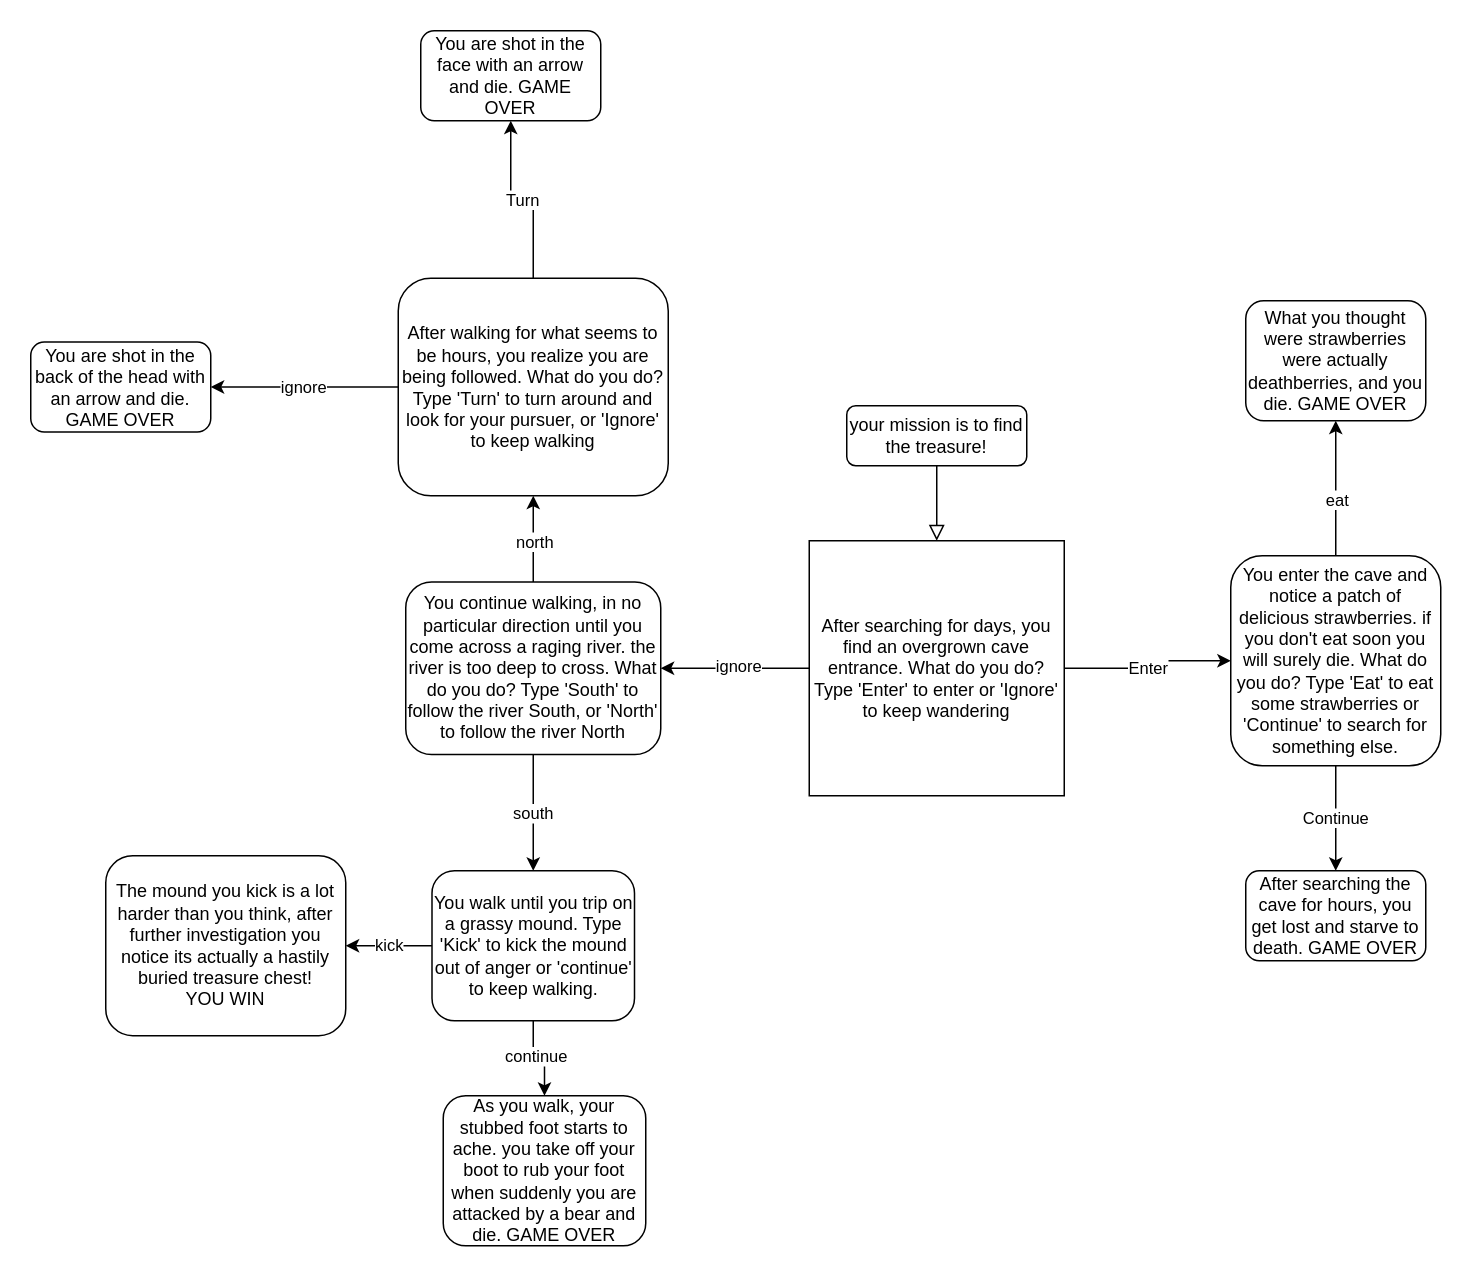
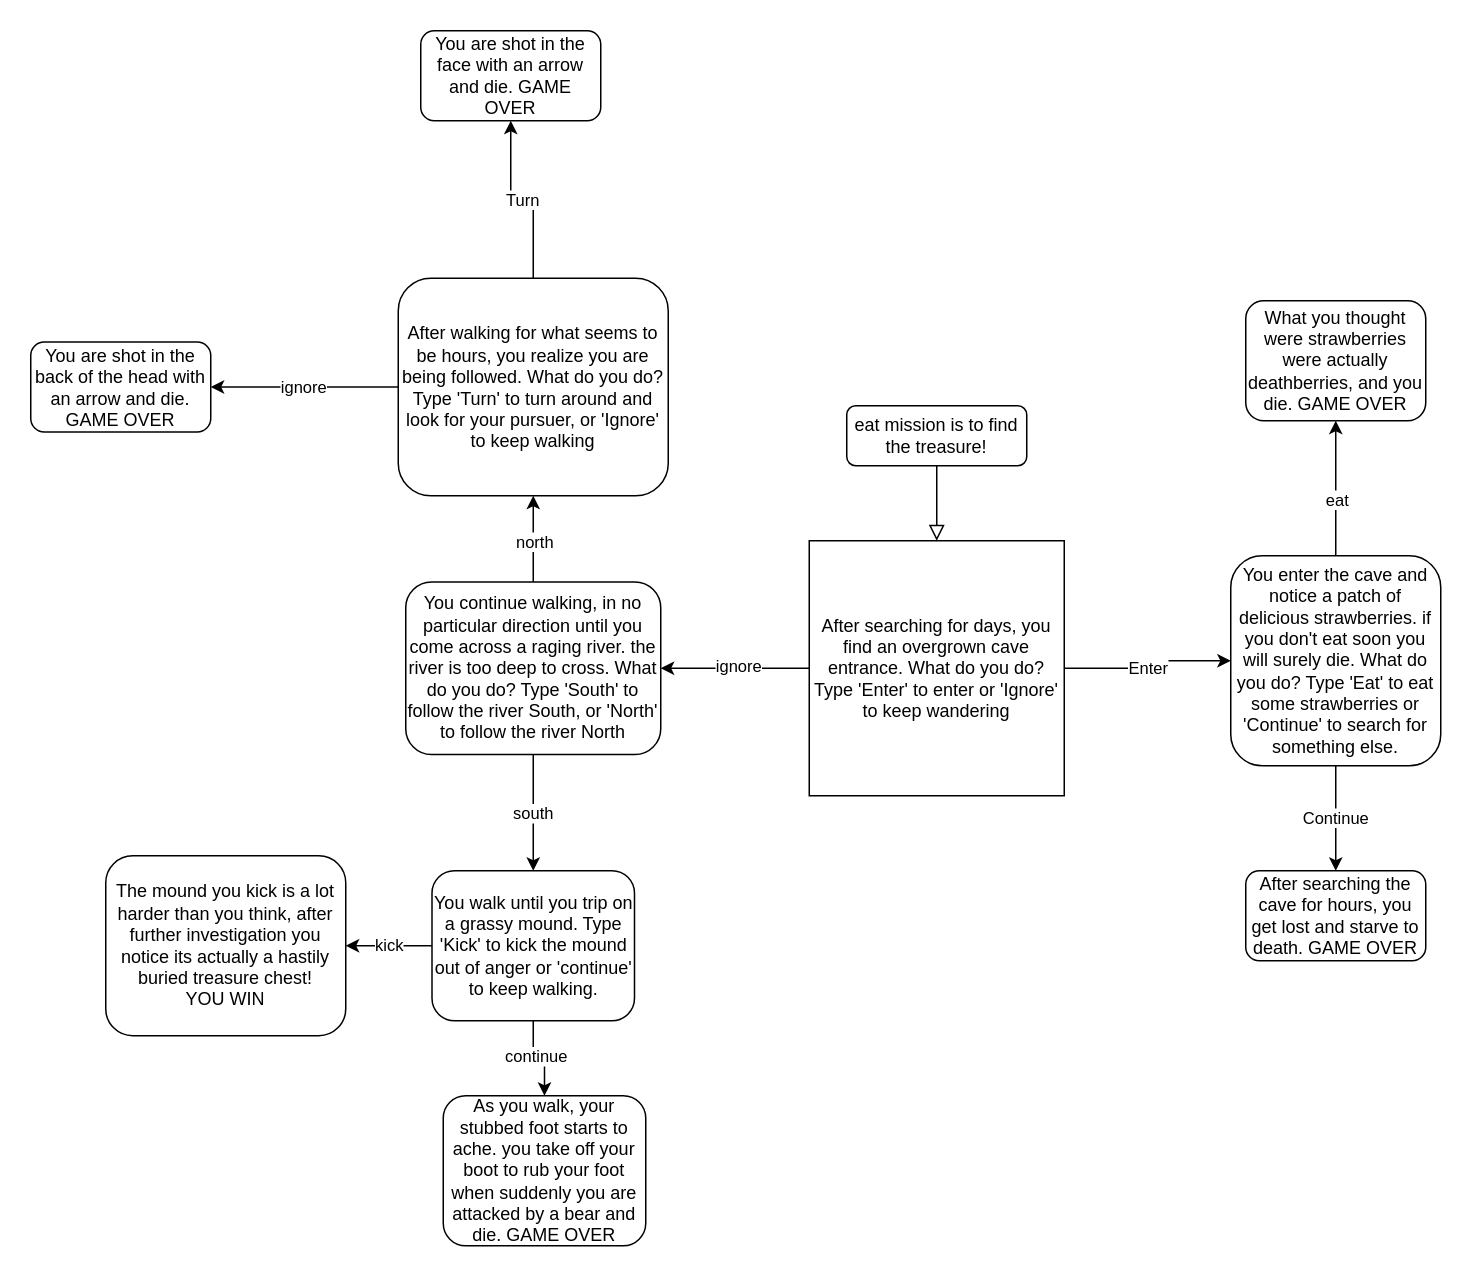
node "your mission is to find the treasure!": label "your mission is to find the treasure!" -> "eat mission is to find the treasure!"
